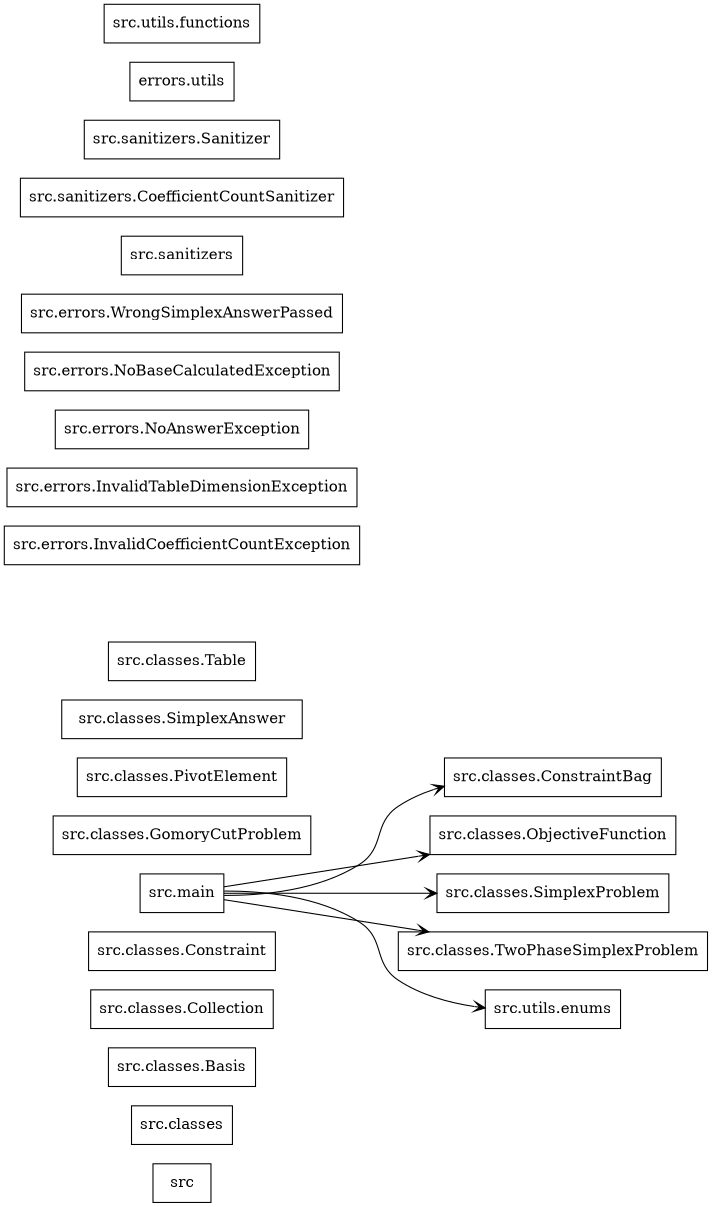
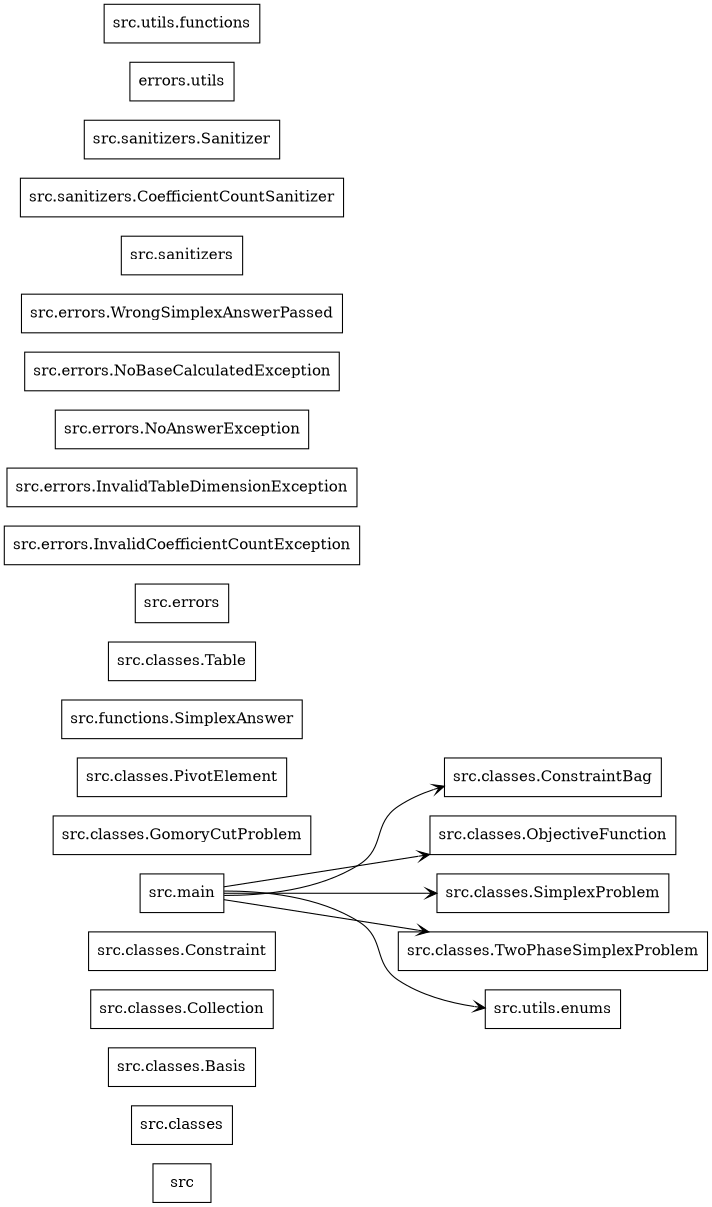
node "src.errors": added
node "src.classes.SimplexAnswer": label "src.classes.SimplexAnswer" -> "src.functions.SimplexAnswer"
